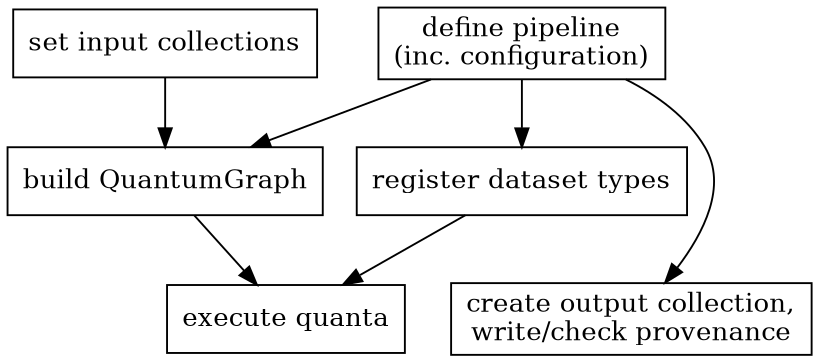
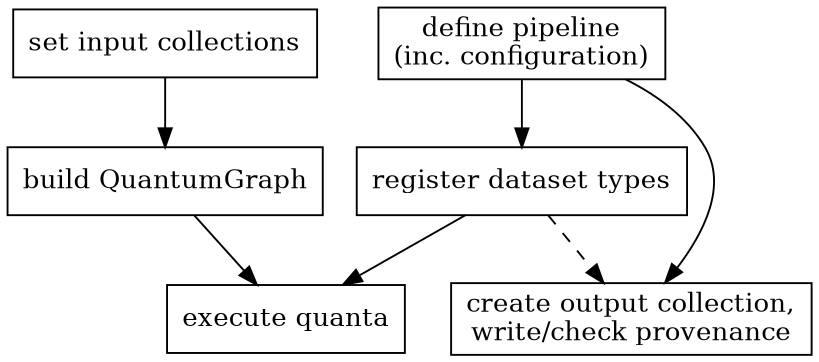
edge "define pipeline (inc. configuration)" -> "build QuantumGraph": removed
edge "register dataset types" -> "create output collection, write/check provenance": added
